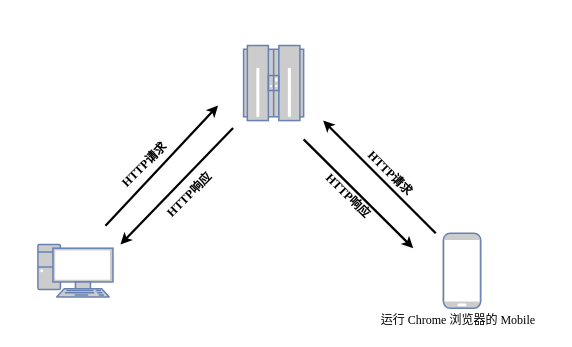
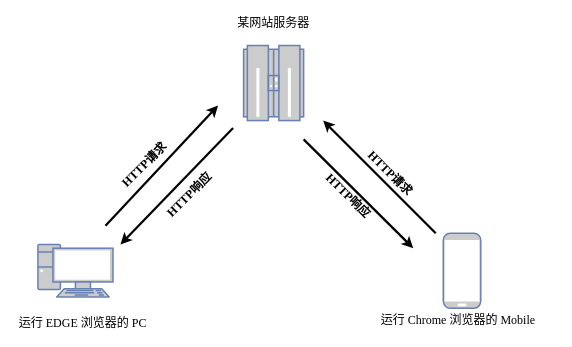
node "某网站服务器": added
node "运行 EDGE 浏览器的 PC": added
